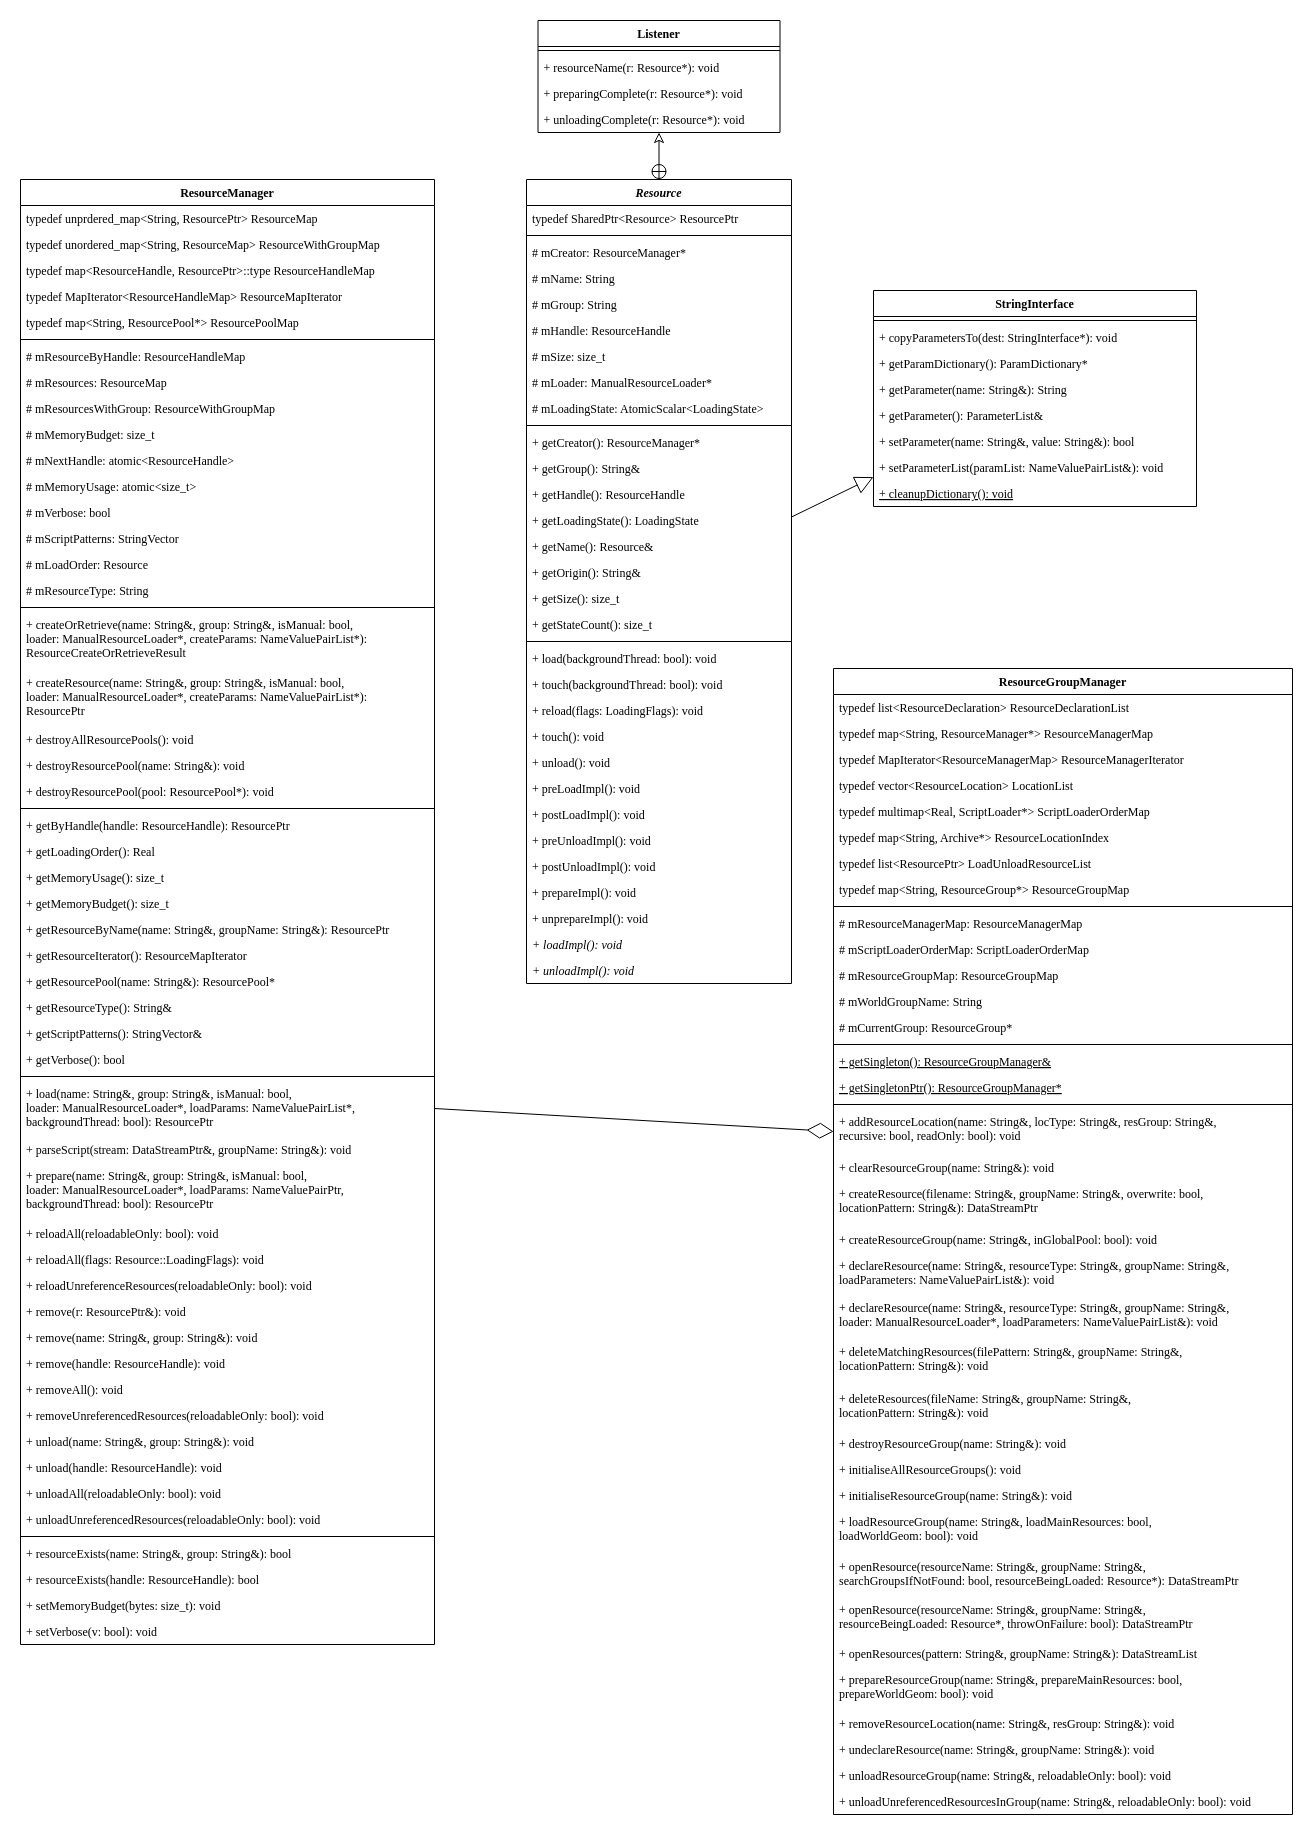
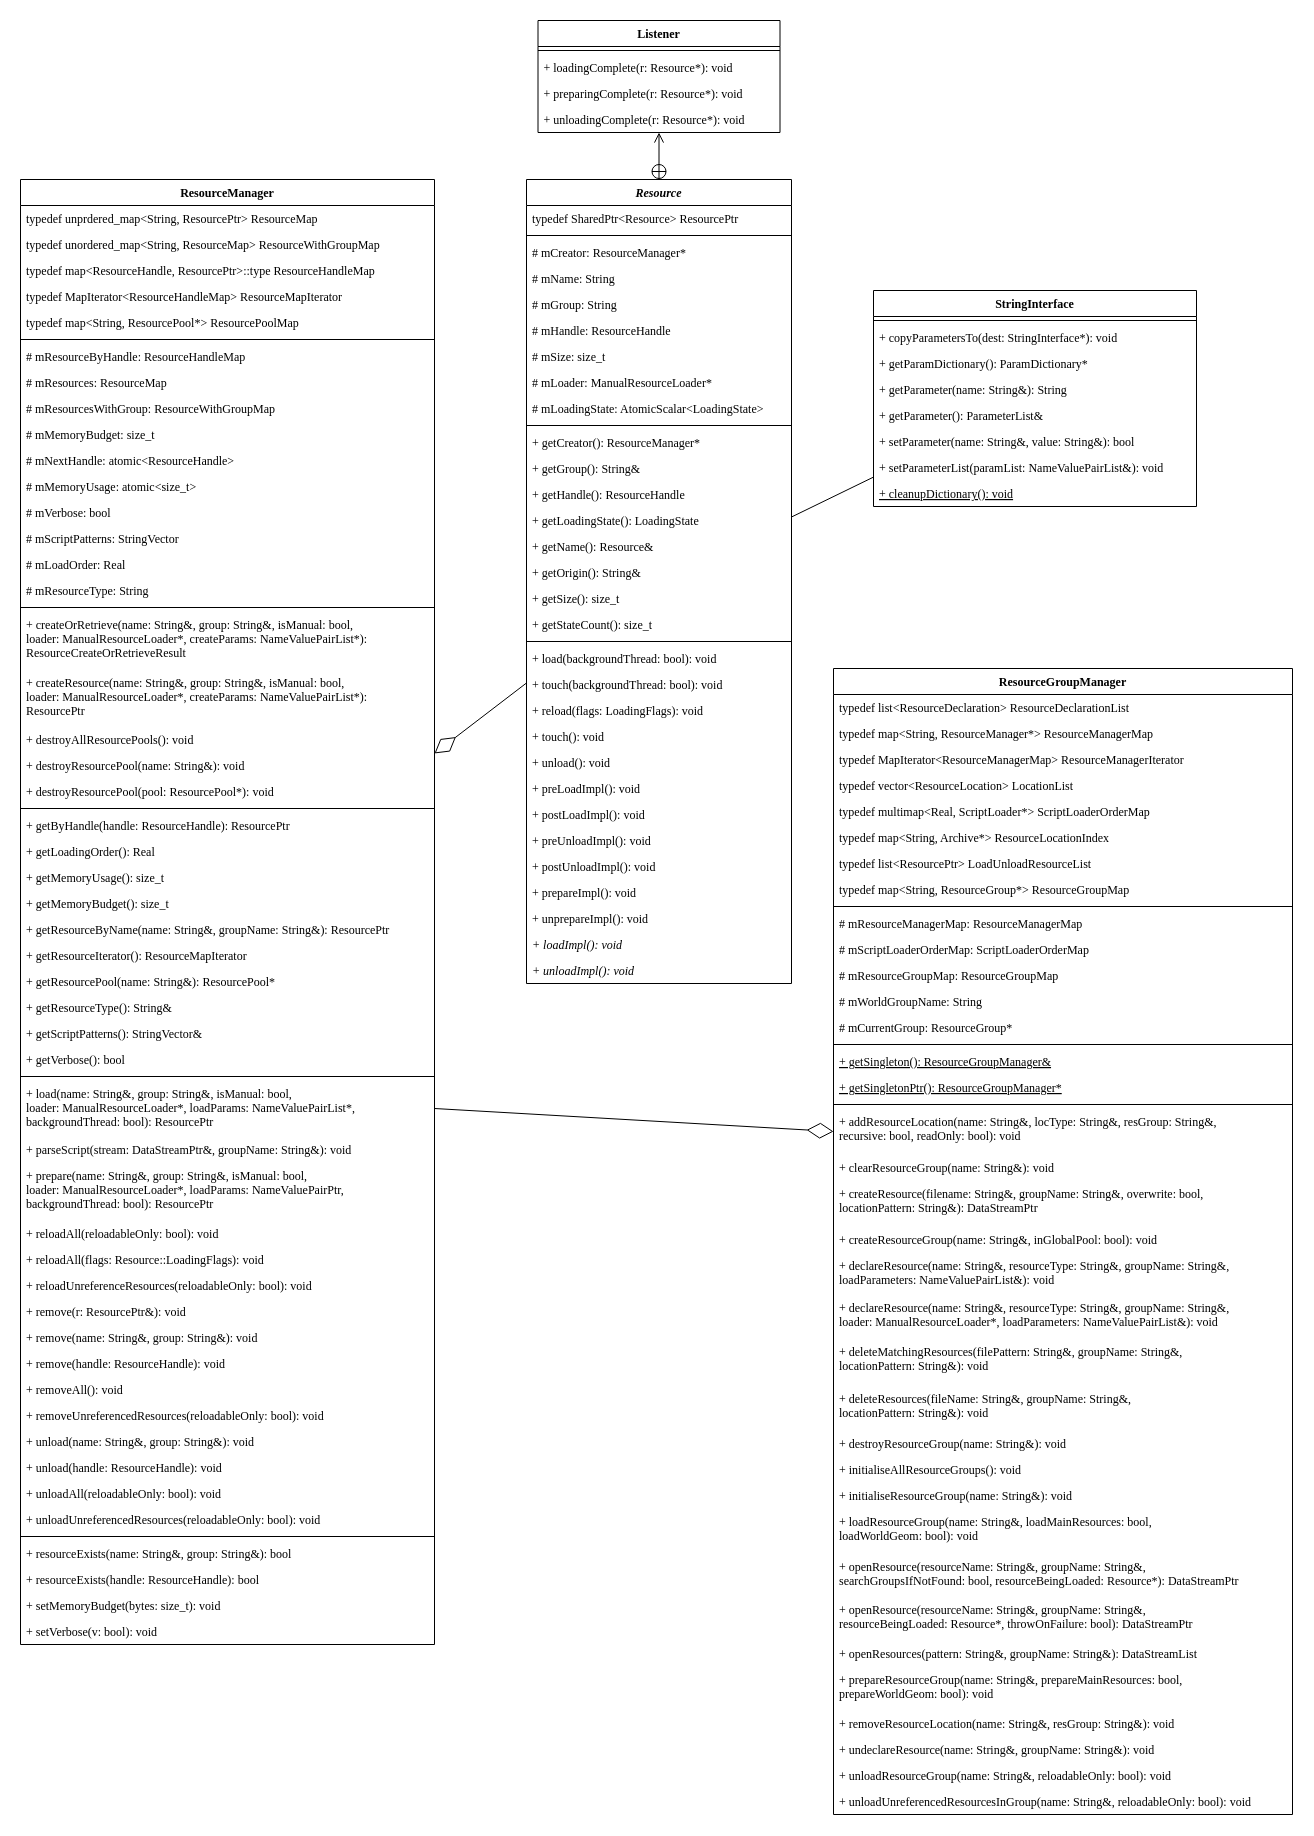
node "+ resourceName(r: Resource*): void": label "+ resourceName(r: Resource*): void" -> "+ loadingComplete(r: Resource*): void"
edge "Listener" -- "Resource": arrowhead classic -> open
edge "Resource" -> "StringInterface": arrowhead block -> none
node "# mLoadOrder: Resource": label "# mLoadOrder: Resource" -> "# mLoadOrder: Real"
edge "Resource" -> "ResourceManager": added
